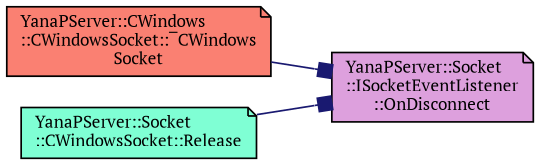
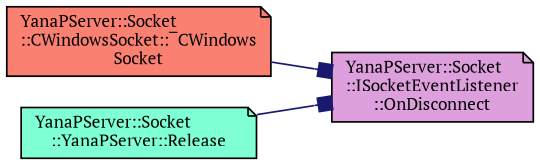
node "YanaPServer::CWindows ::CWindowsSocket::‾CWindows Socket": label "YanaPServer::CWindows ::CWindowsSocket::‾CWindows Socket" -> "YanaPServer::Socket ::CWindowsSocket::‾CWindows Socket"
node "YanaPServer::Socket ::CWindowsSocket::Release": label "YanaPServer::Socket ::CWindowsSocket::Release" -> "YanaPServer::Socket ::YanaPServer::Release"
